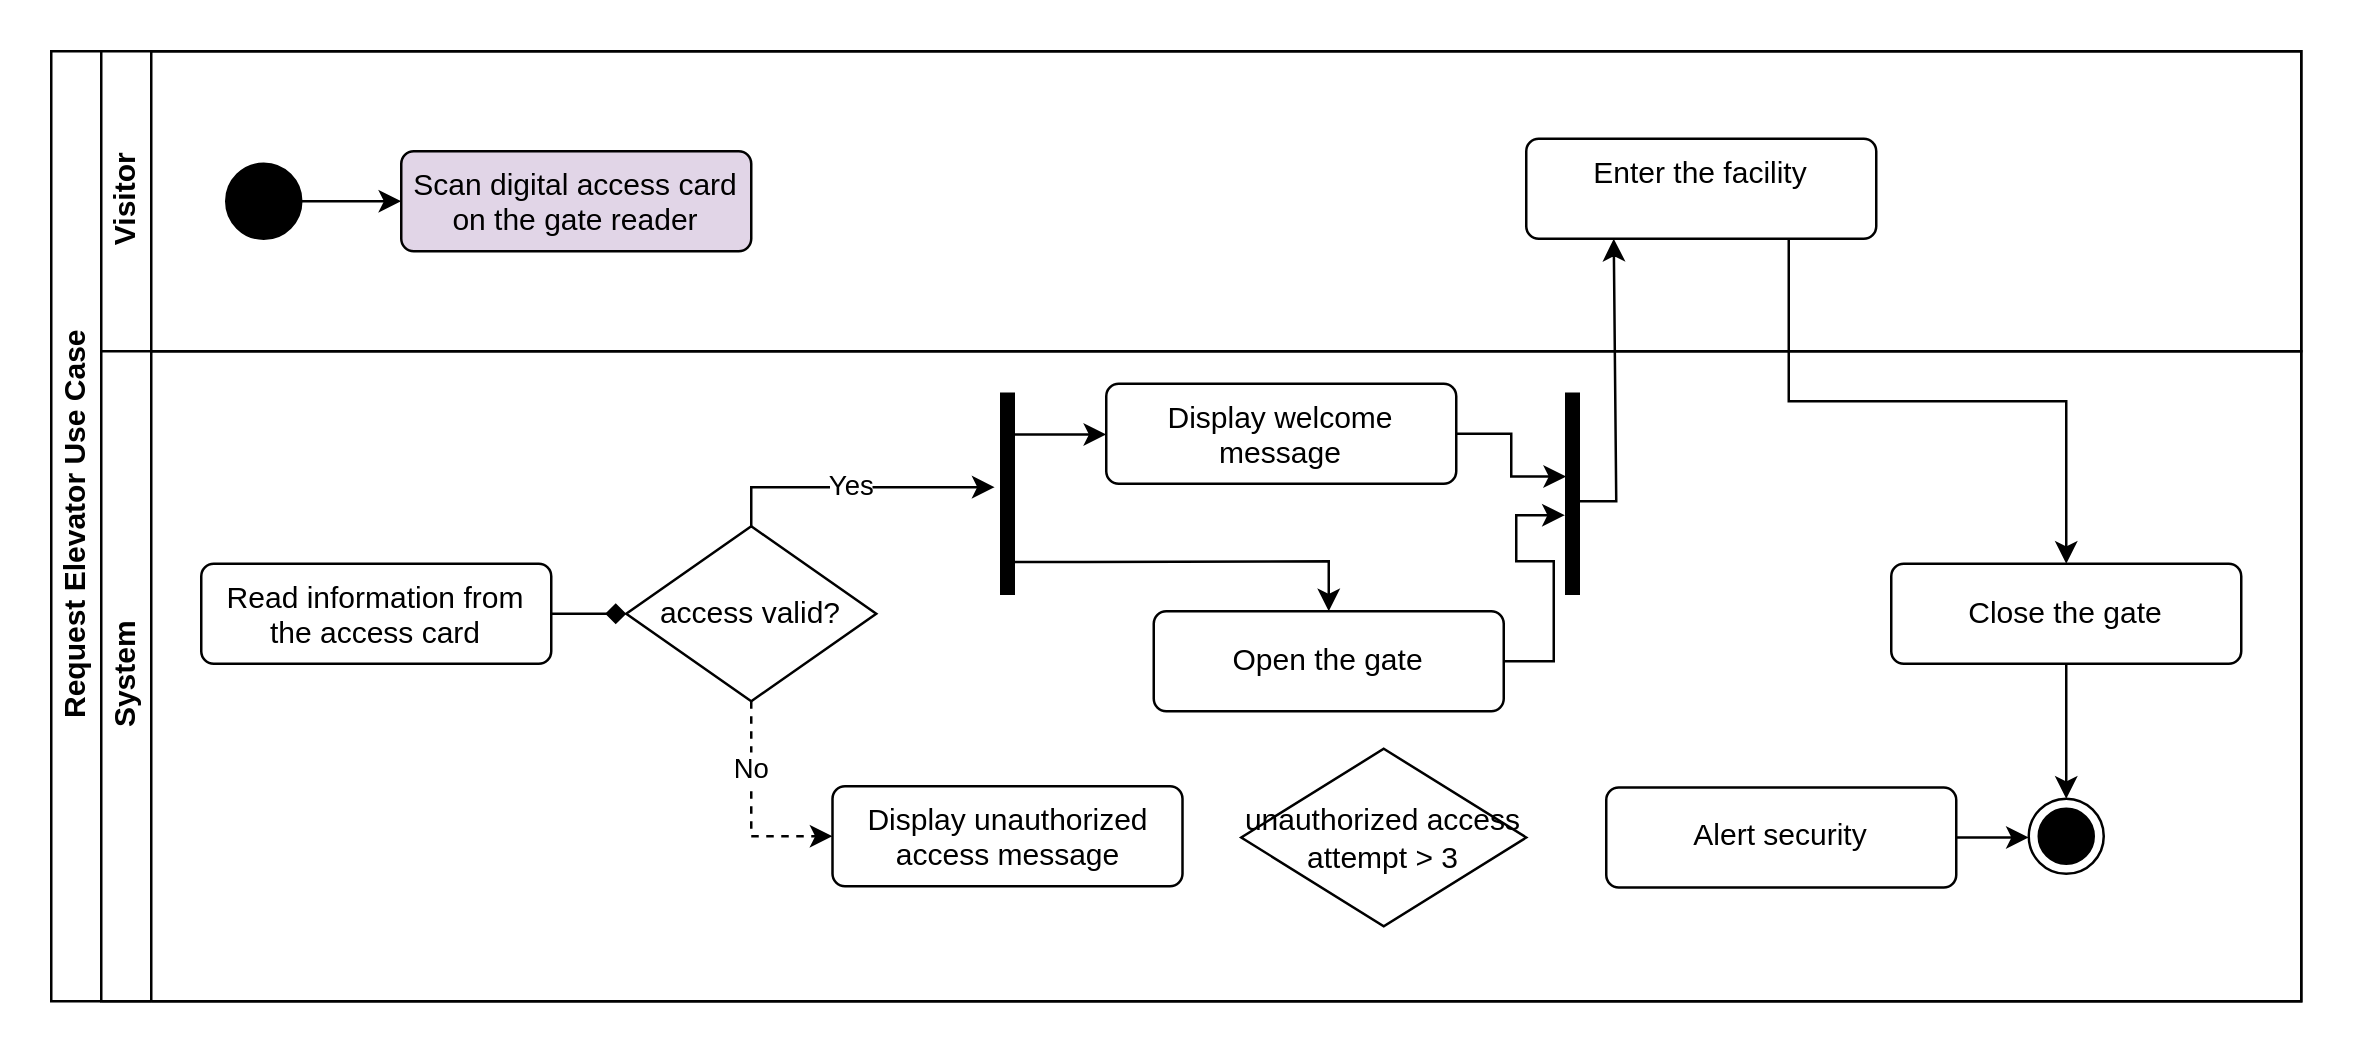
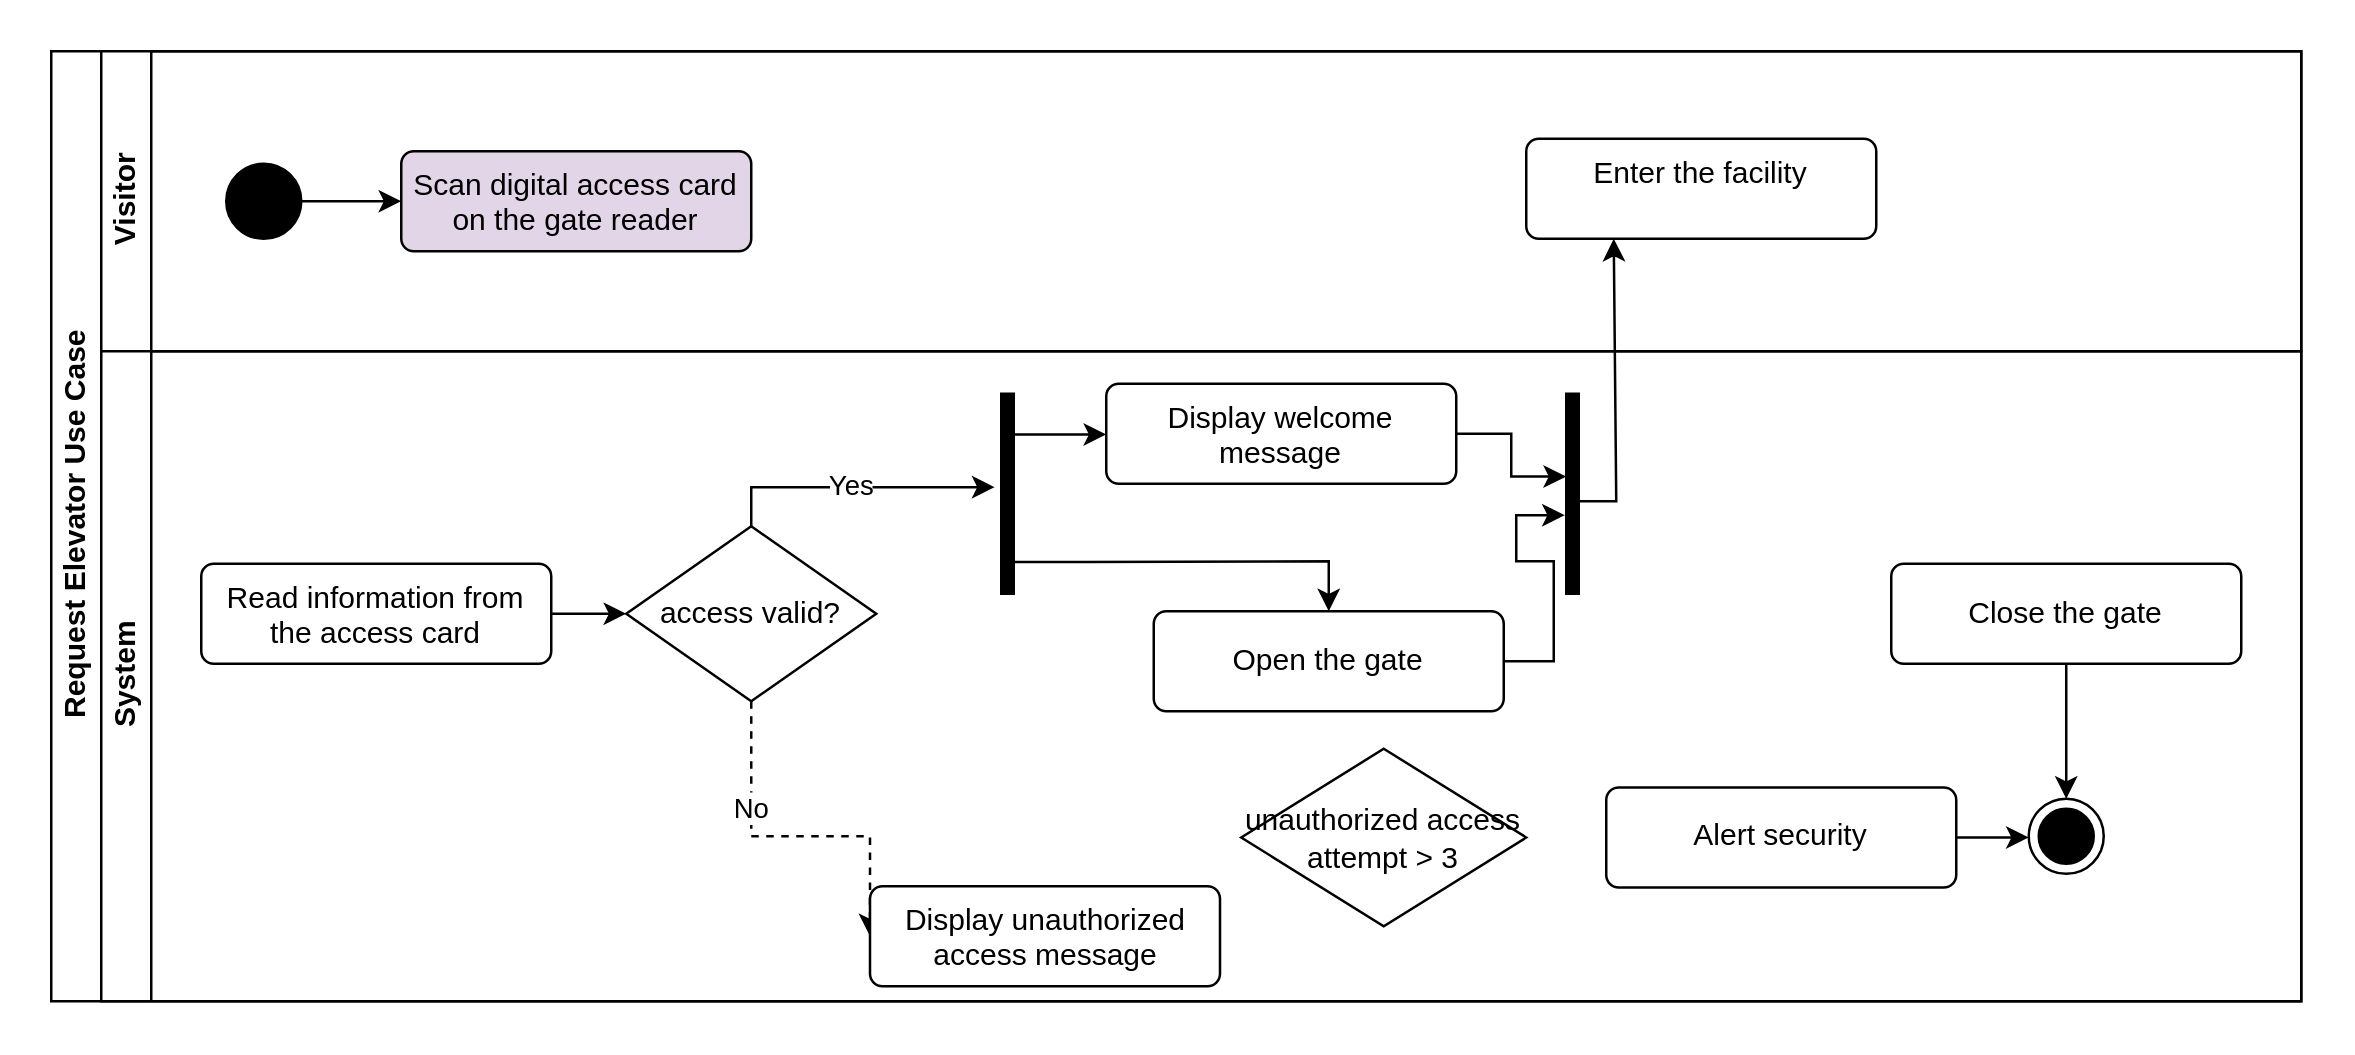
edge "Enter the facility" -> "Close the gate": removed
edge "Read information from the access card" -> "access valid?": arrowhead diamond -> classic
node "Display unauthorized access message": moved (1008, 836) -> (1045, 936)
